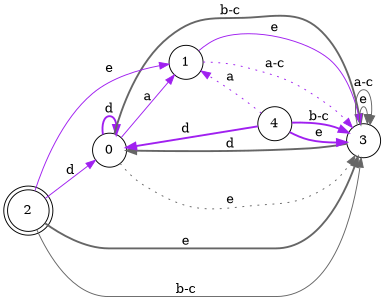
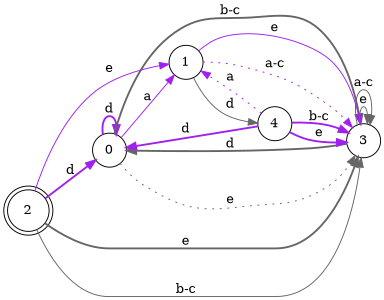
edge "1" -> "4": added, label "d"
edge "2" -> "0": style solid -> bold
